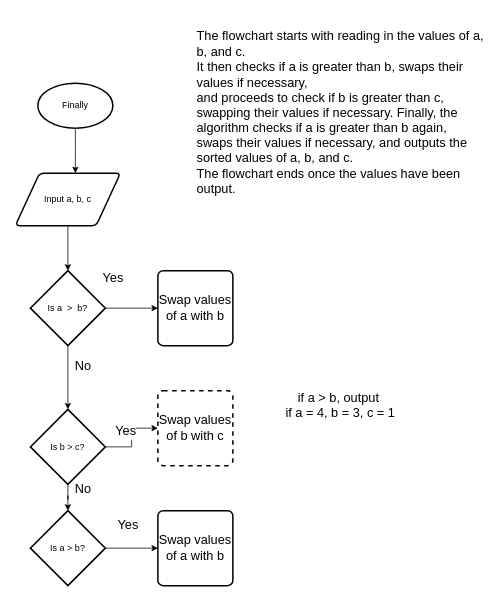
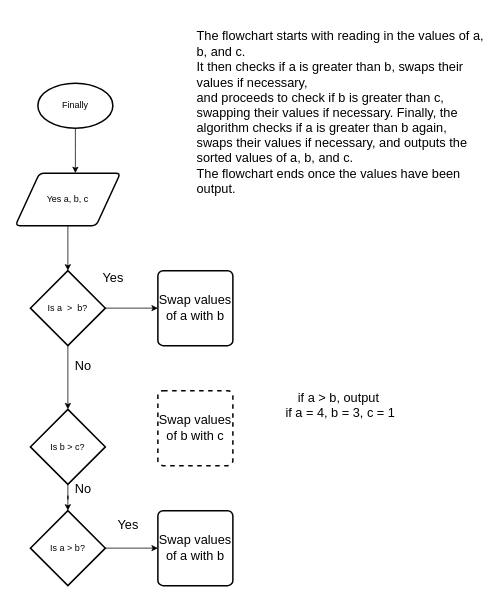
node "Input a, b, c": label "Input a, b, c" -> "Yes a, b, c"
edge "Is b > c?" -> "Swap values of b with c": removed, label "Yes"
